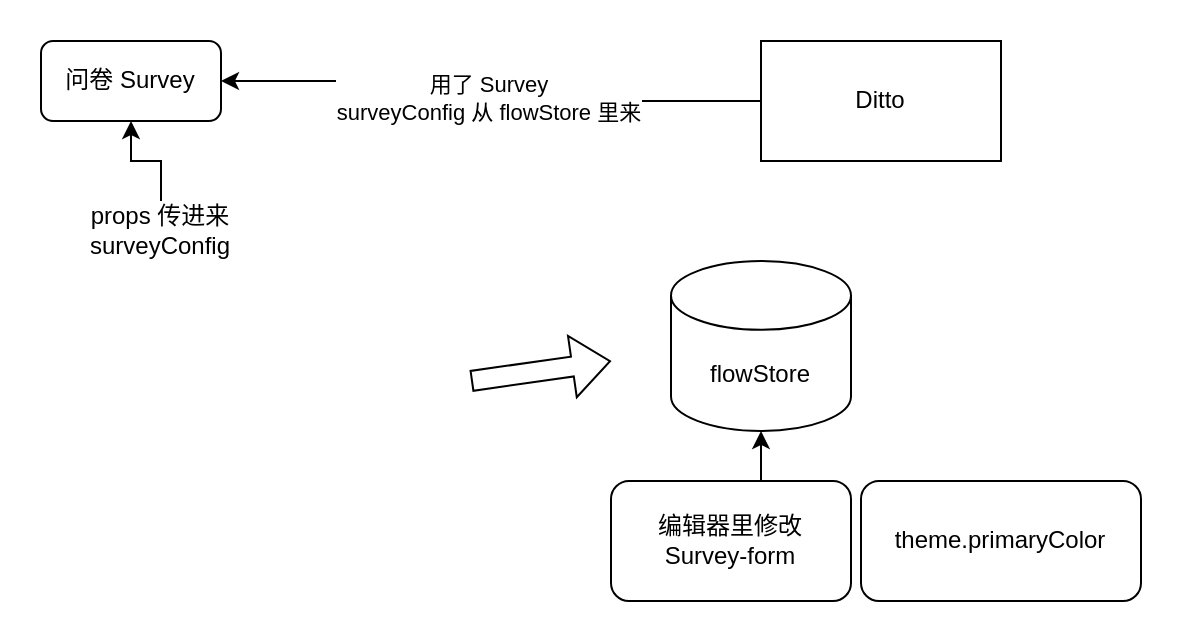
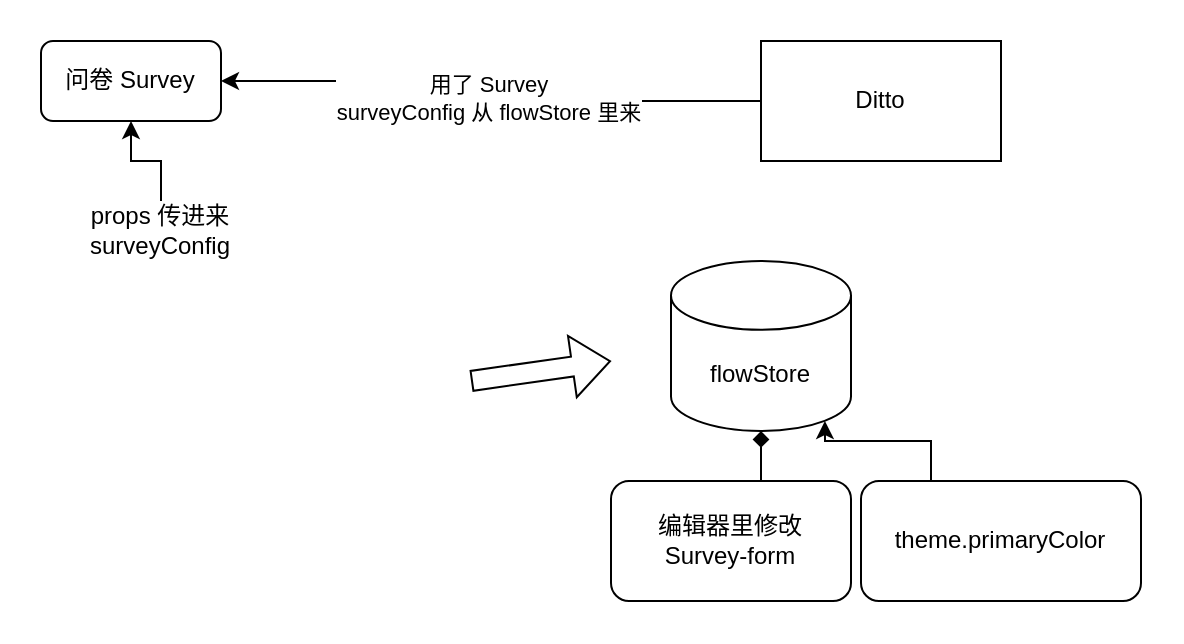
edge "theme.primaryColor" -> "flowStore": added
edge "编辑器里修改 Survey-form" -> "flowStore": arrowhead classic -> diamond
